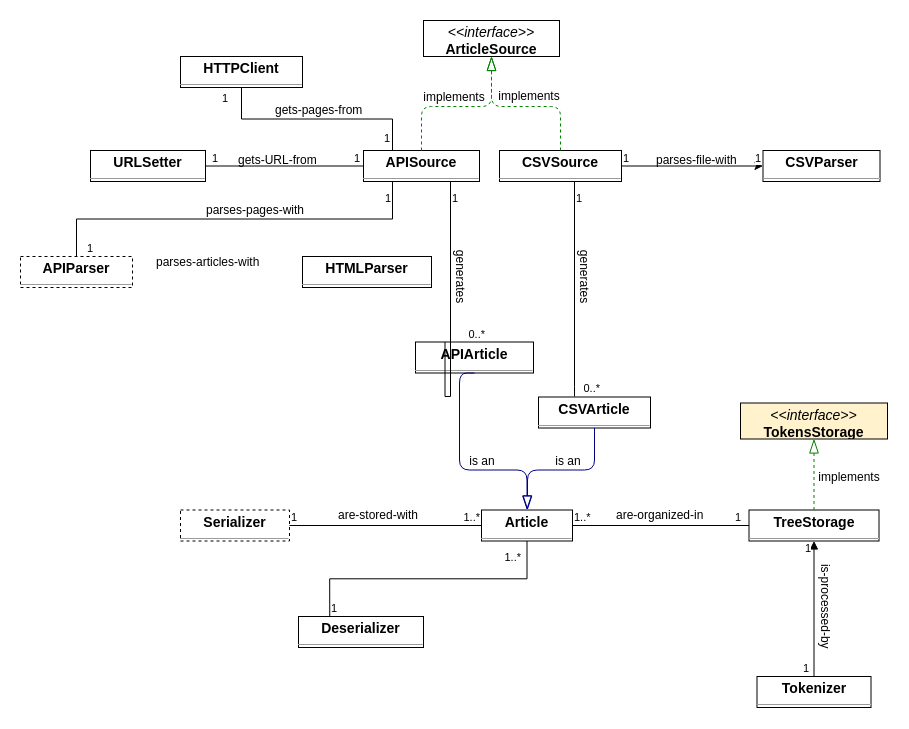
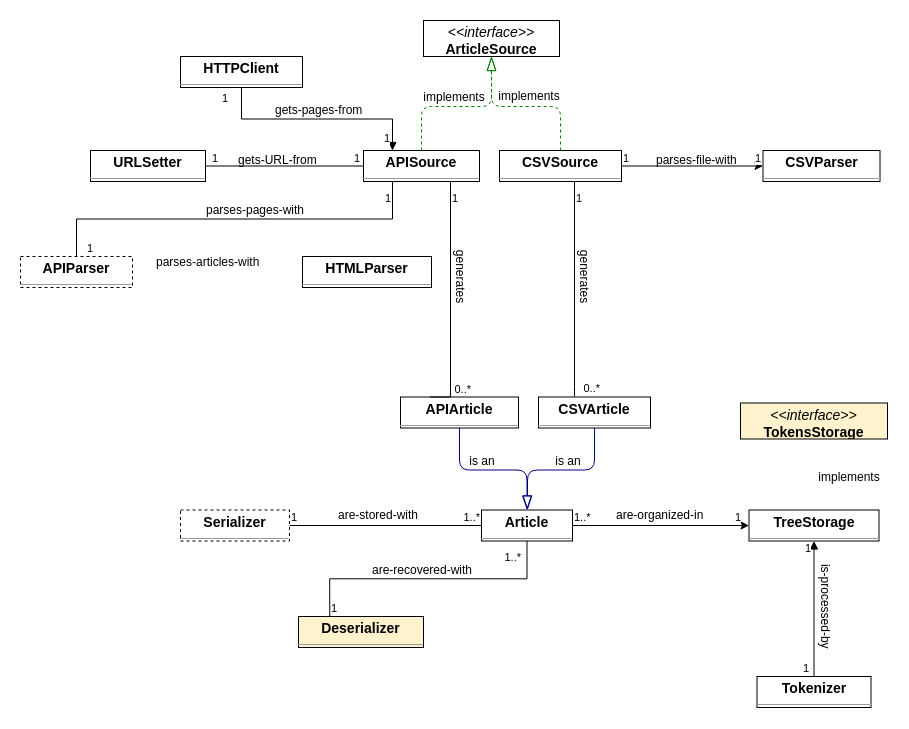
edge "HTTPClient" -- "APISource": arrowhead none -> block
node "APIArticle": moved (475, 358) -> (460, 413)
edge "TreeStorage" -> "<<interface>> TokensStorage": removed
edge "Article" -- "TreeStorage": arrowhead none -> classic
node "are-recovered-with": added
node "Deserializer": fillcolor #ffffff -> #fff2cc
